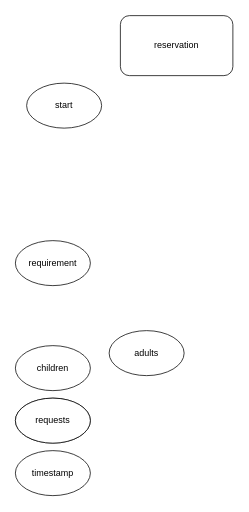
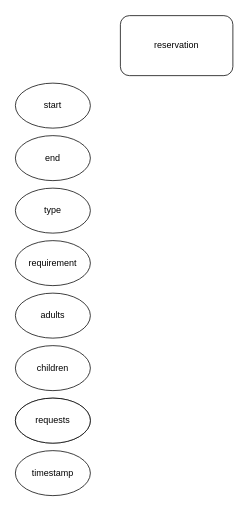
node "start": moved (64, 105) -> (53, 105)
node "end": added
node "type": added
node "adults": moved (147, 353) -> (53, 315)
